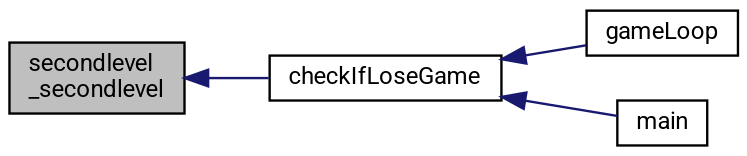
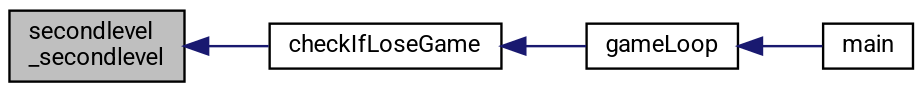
edge "main" -> "checkIfLoseGame": now "main" -> "gameLoop"
